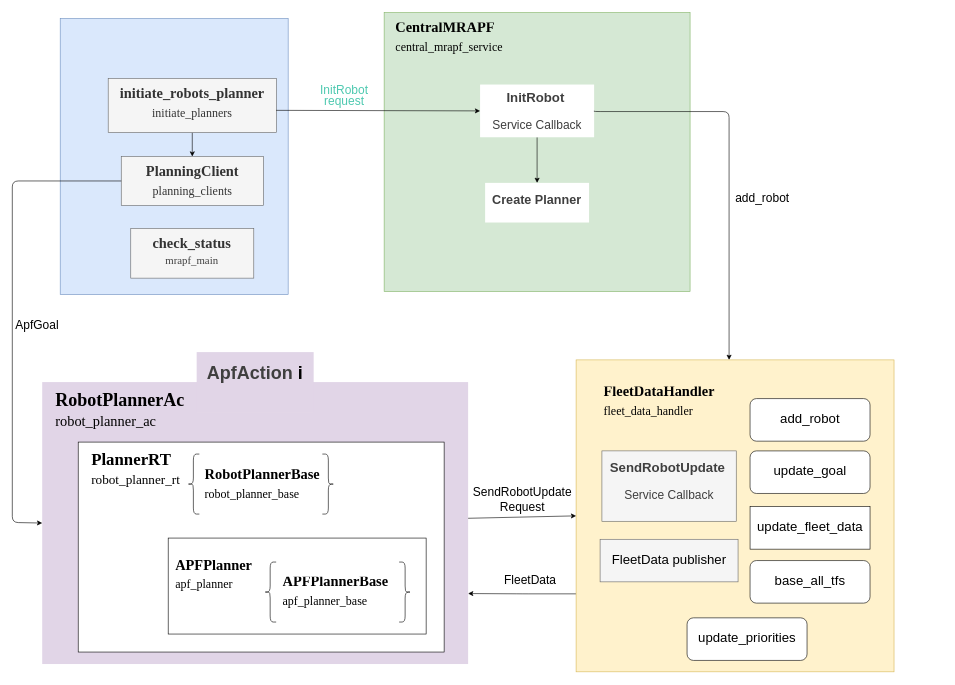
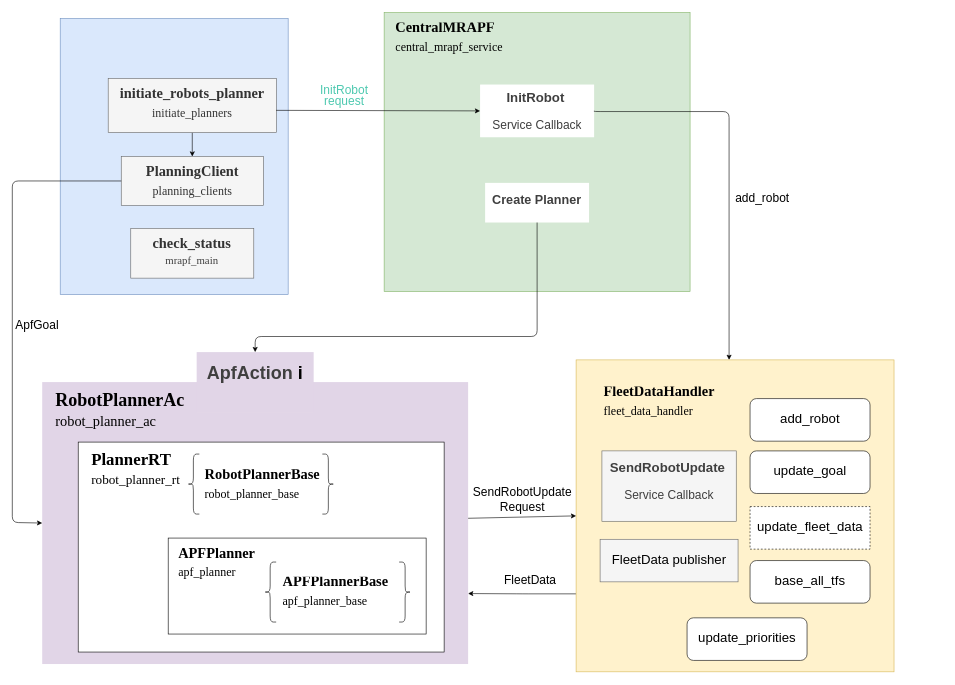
edge "InitRobot Service Callback" -> "Create Planner": removed
edge "Create Planner" -> "ApfAction i": added
node "update_fleet_data": style solid -> dashed
node "APFPlannerapf_planner": moved (216, 586) -> (219, 574)
